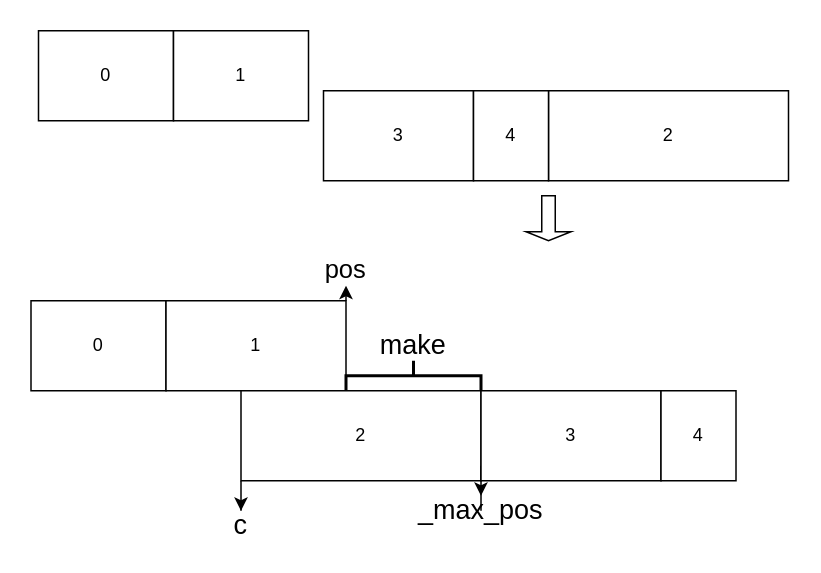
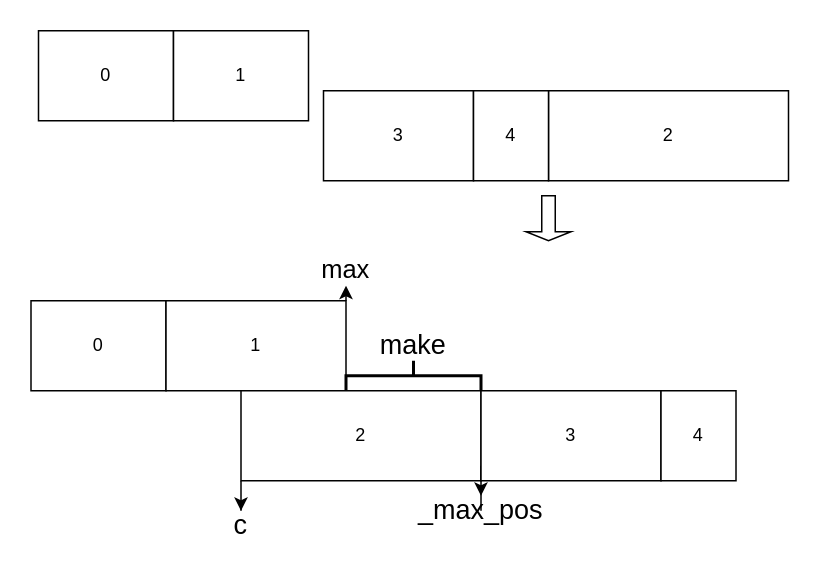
node "pos": label "pos" -> "max"
